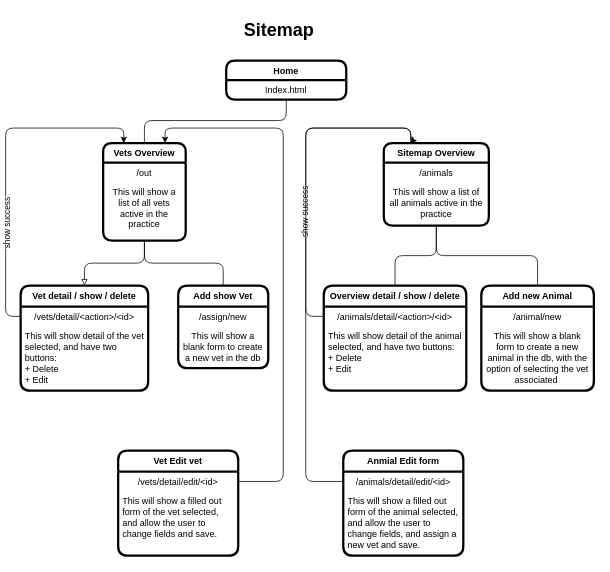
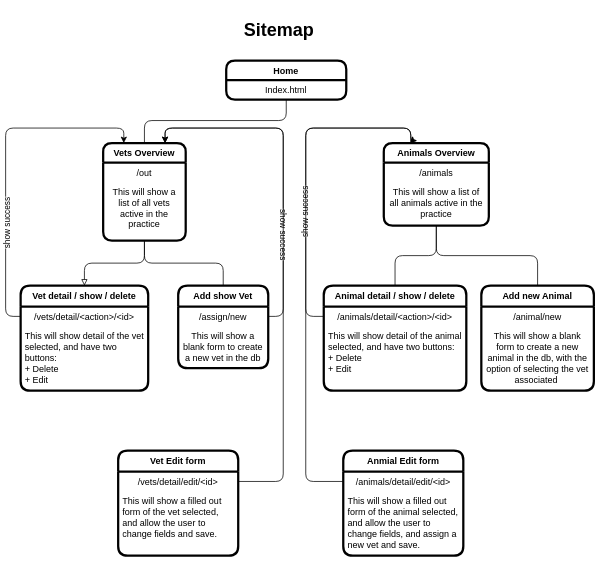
node "Sitemap Overview": label "Sitemap Overview" -> "Animals Overview"
node "Overview detail / show / delete": label "Overview detail / show / delete" -> "Animal detail / show / delete"
edge "/assign/new" -> "Vets Overview": added, label "show success"
node "Vet Edit vet": label "Vet Edit vet" -> "Vet Edit form"
